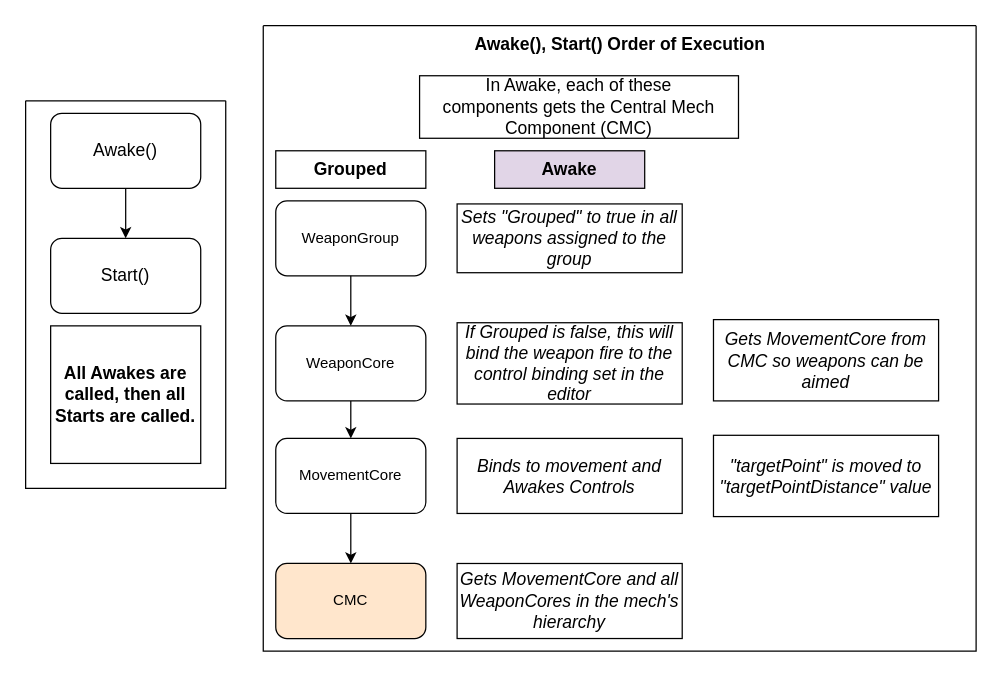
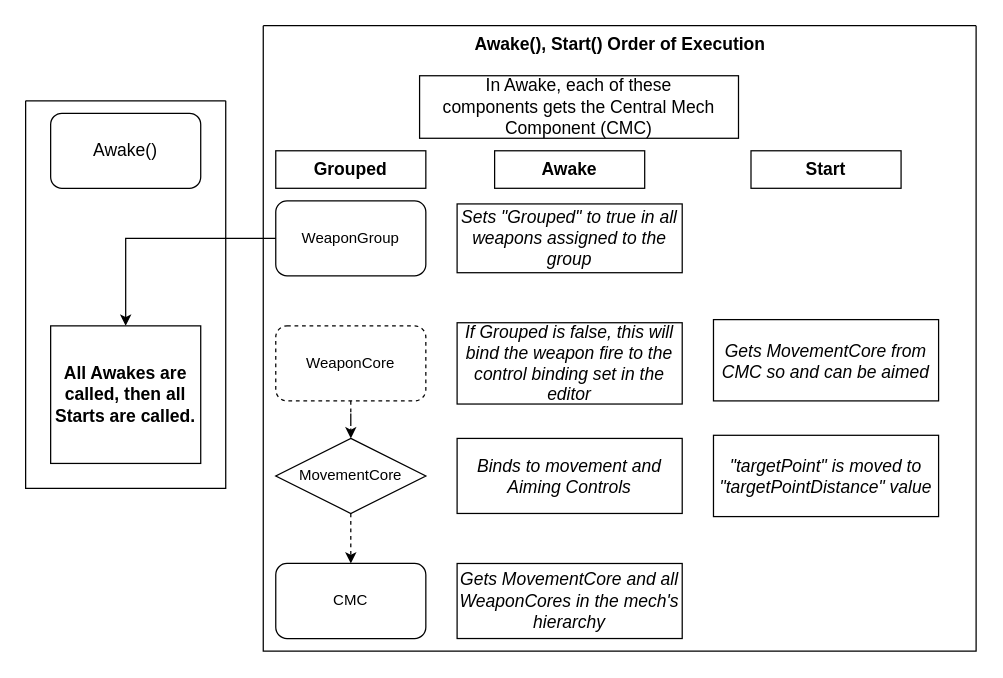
node "Awake": fillcolor #e1d5e7 -> #ffffff
node "Start": added
edge "Awake()" -> "Start()": removed
node "Start()": removed
edge "WeaponGroup" -> "WeaponCore": now "WeaponGroup" -> "All Awakes are called, then all Starts are called."
node "Gets MovementCore from CMC so weapons can be aimed": label "Gets MovementCore from CMC so weapons can be aimed" -> "Gets MovementCore from CMC so and can be aimed"
node "WeaponCore": style solid -> dashed
edge "WeaponCore" -> "MovementCore": style solid -> dashed
node "MovementCore": shape rounded rectangle -> diamond
node "Binds to movement and Awakes Controls": label "Binds to movement and Awakes Controls" -> "Binds to movement and Aiming Controls"
edge "MovementCore" -> "CMC": style solid -> dashed
node "CMC": fillcolor #ffe6cc -> #ffffff
